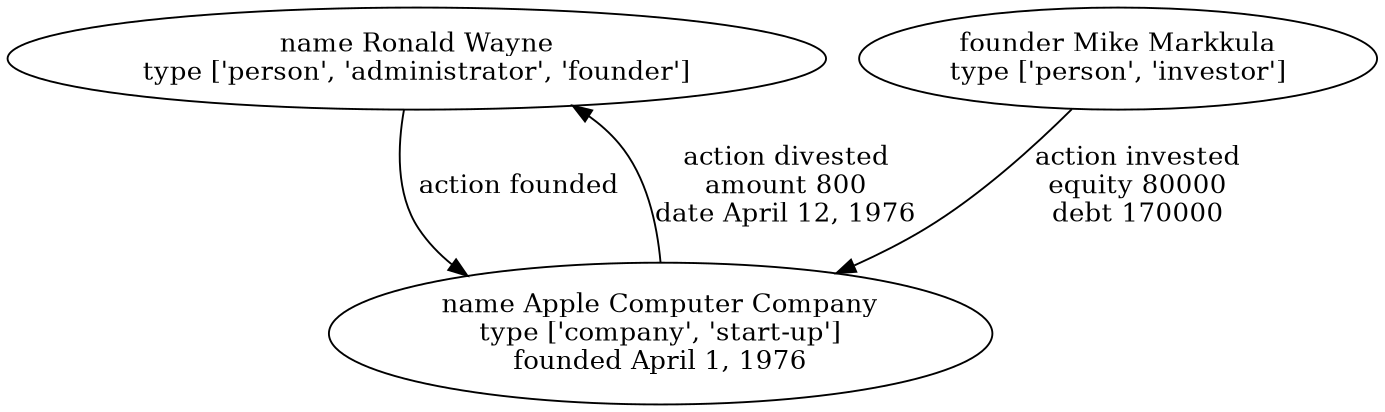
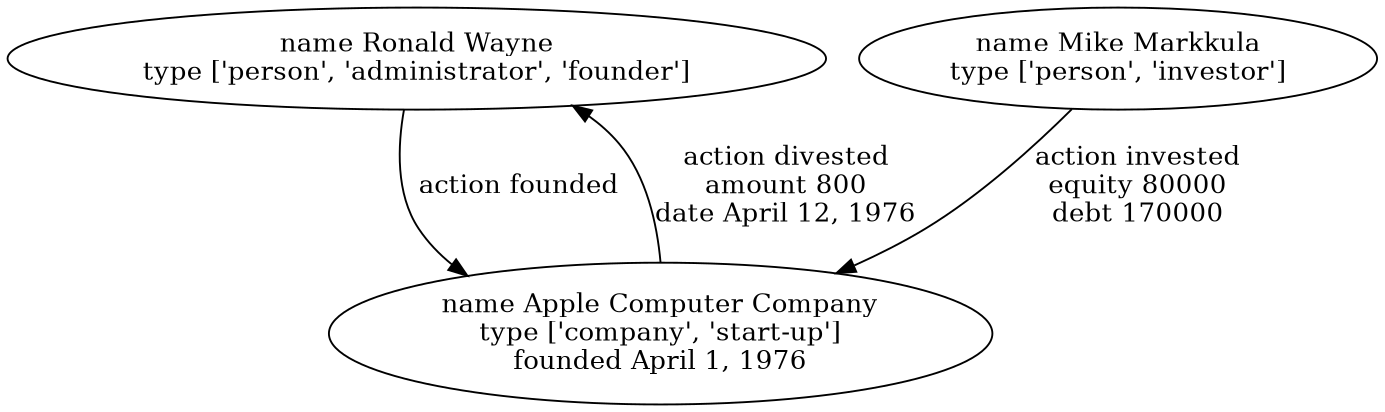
node "founder Mike Markkula type ['person', 'investor']": label "founder Mike Markkula type ['person', 'investor']" -> "name Mike Markkula type ['person', 'investor']"
